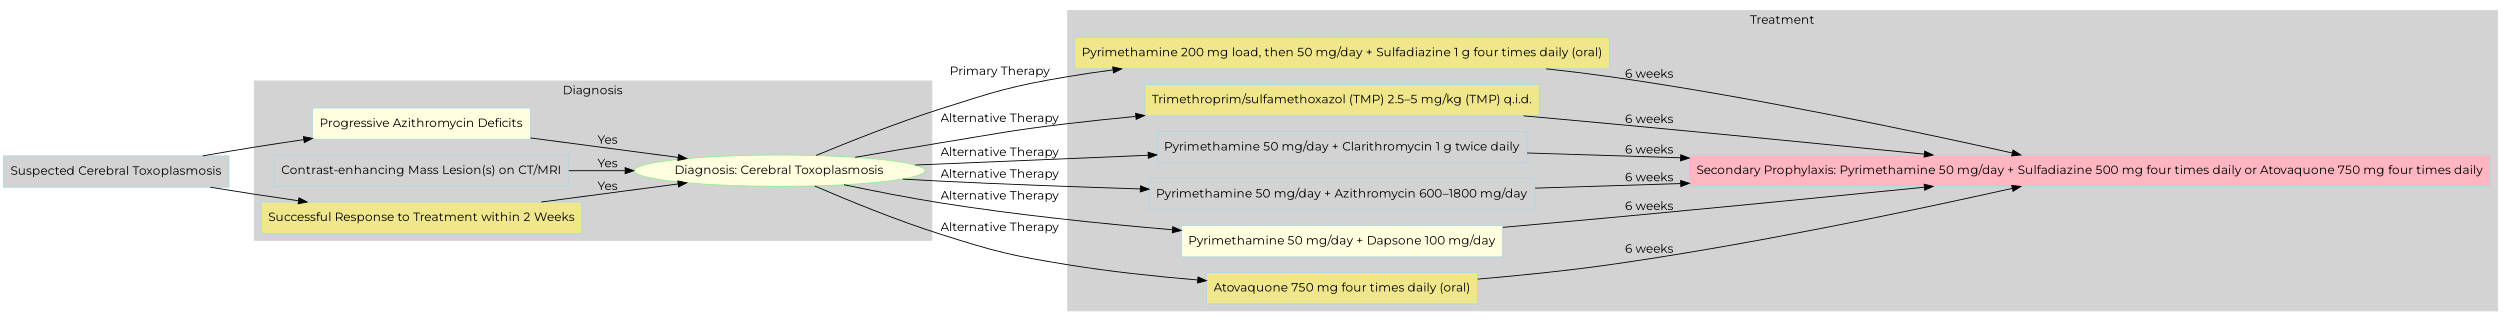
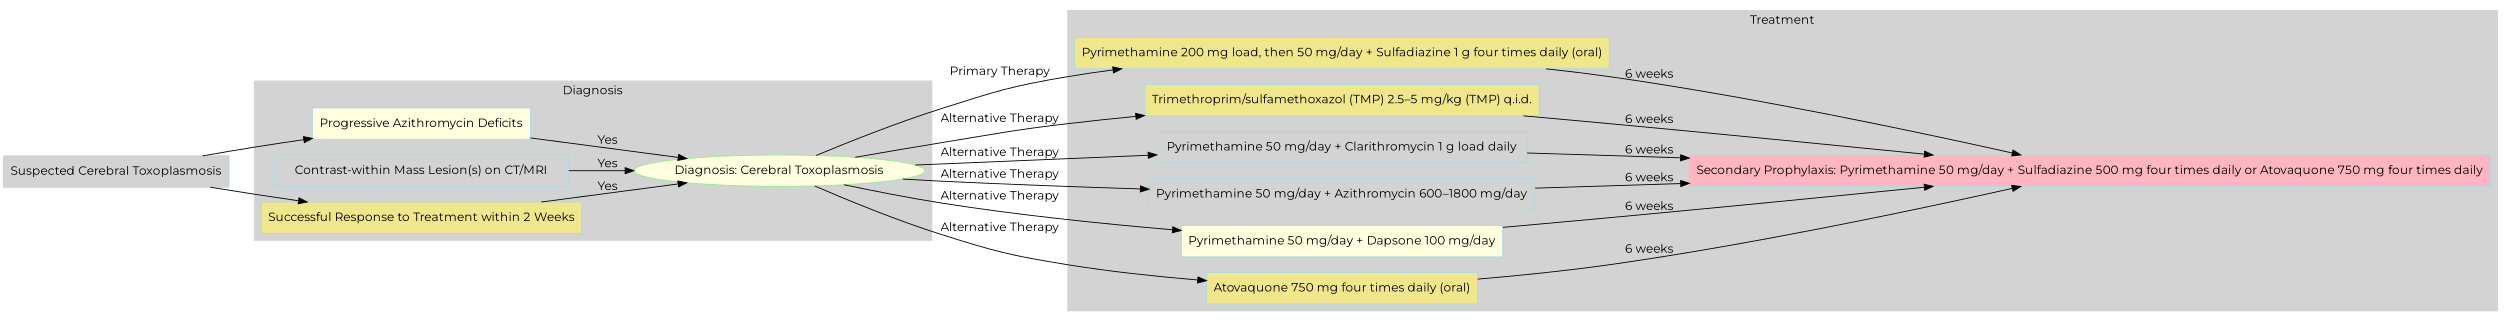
node "Pyrimethamine 50 mg/day + Clarithromycin 1 g twice daily": label "Pyrimethamine 50 mg/day + Clarithromycin 1 g twice daily" -> "Pyrimethamine 50 mg/day + Clarithromycin 1 g load daily"
node "Contrast-enhancing Mass Lesion(s) on CT/MRI": label "Contrast-enhancing Mass Lesion(s) on CT/MRI" -> "Contrast-within Mass Lesion(s) on CT/MRI"
